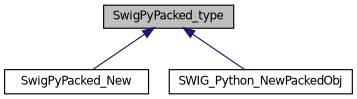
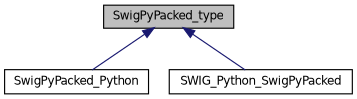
node "SwigPyPacked_New": label "SwigPyPacked_New" -> "SwigPyPacked_Python"
node "SWIG_Python_NewPackedObj": label "SWIG_Python_NewPackedObj" -> "SWIG_Python_SwigPyPacked"
